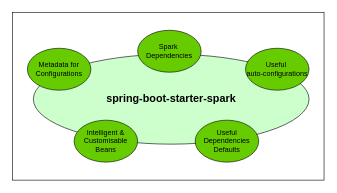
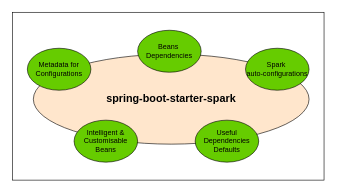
node "Spark Dependencies": label "Spark Dependencies" -> "Beans Dependencies"
node "Useful auto-configurations": label "Useful auto-configurations" -> "Spark auto-configurations"
node "spring-boot-starter-spark": fillcolor #ccffcc -> #ffe6cc
